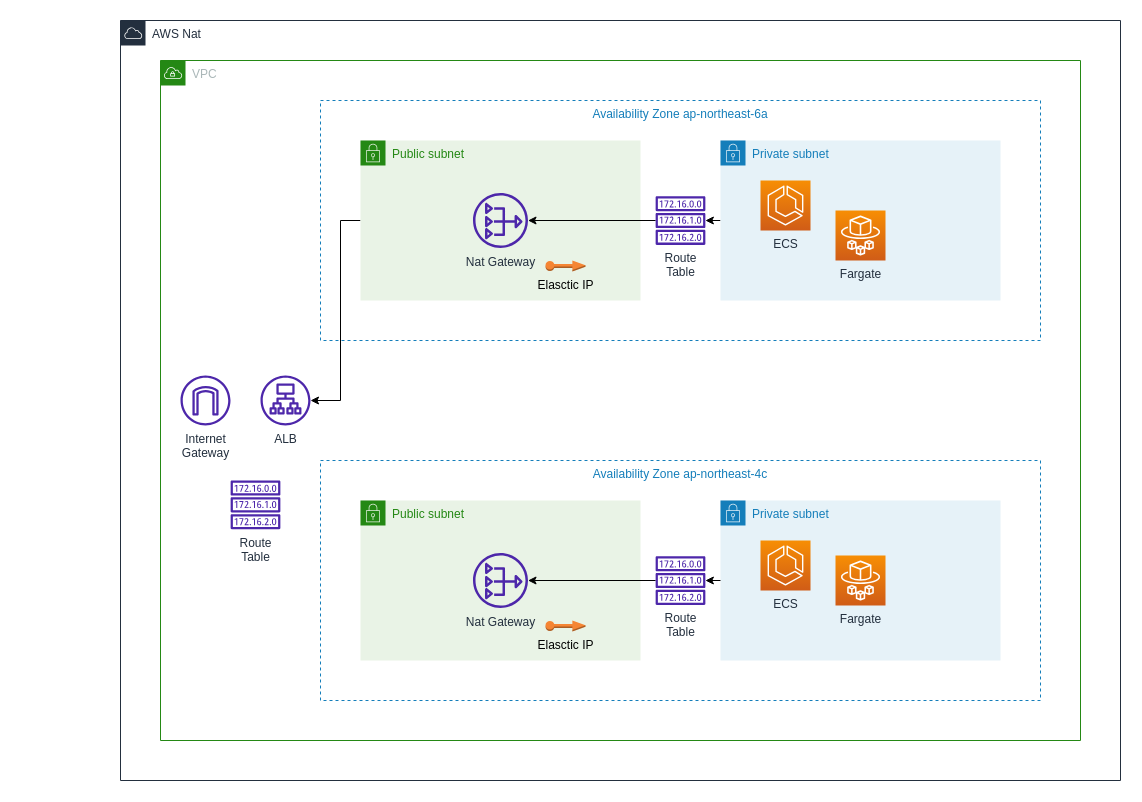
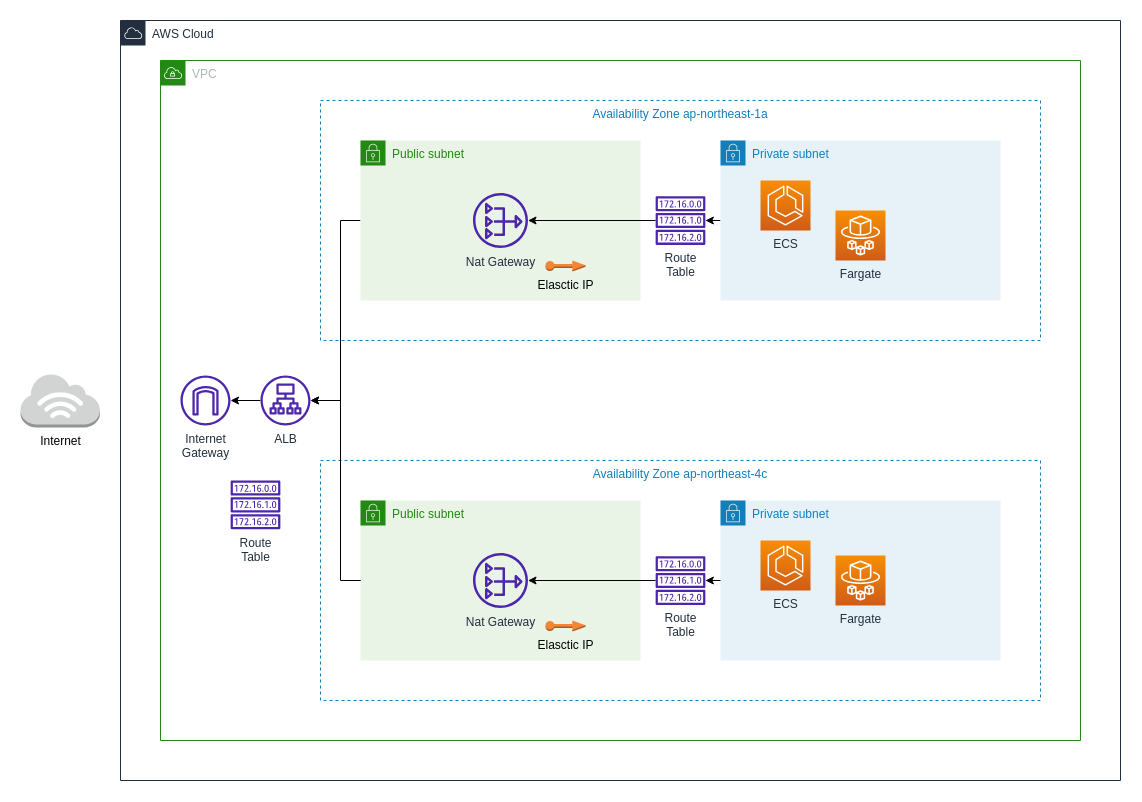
node "AWS Nat": label "AWS Nat" -> "AWS Cloud"
node "Availability Zone ap-northeast-6a": label "Availability Zone ap-northeast-6a" -> "Availability Zone ap-northeast-1a"
node "Internet": added
edge "ALB" -> "Internet Gateway": added
edge "Availability Zone ap-northeast-4c" -> "ALB": added
